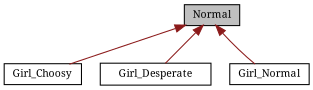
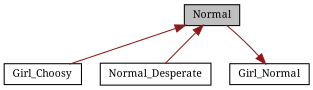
edge "Girl_Normal" -> "Normal": reversed
node "Girl_Desperate": label "Girl_Desperate" -> "Normal_Desperate"
